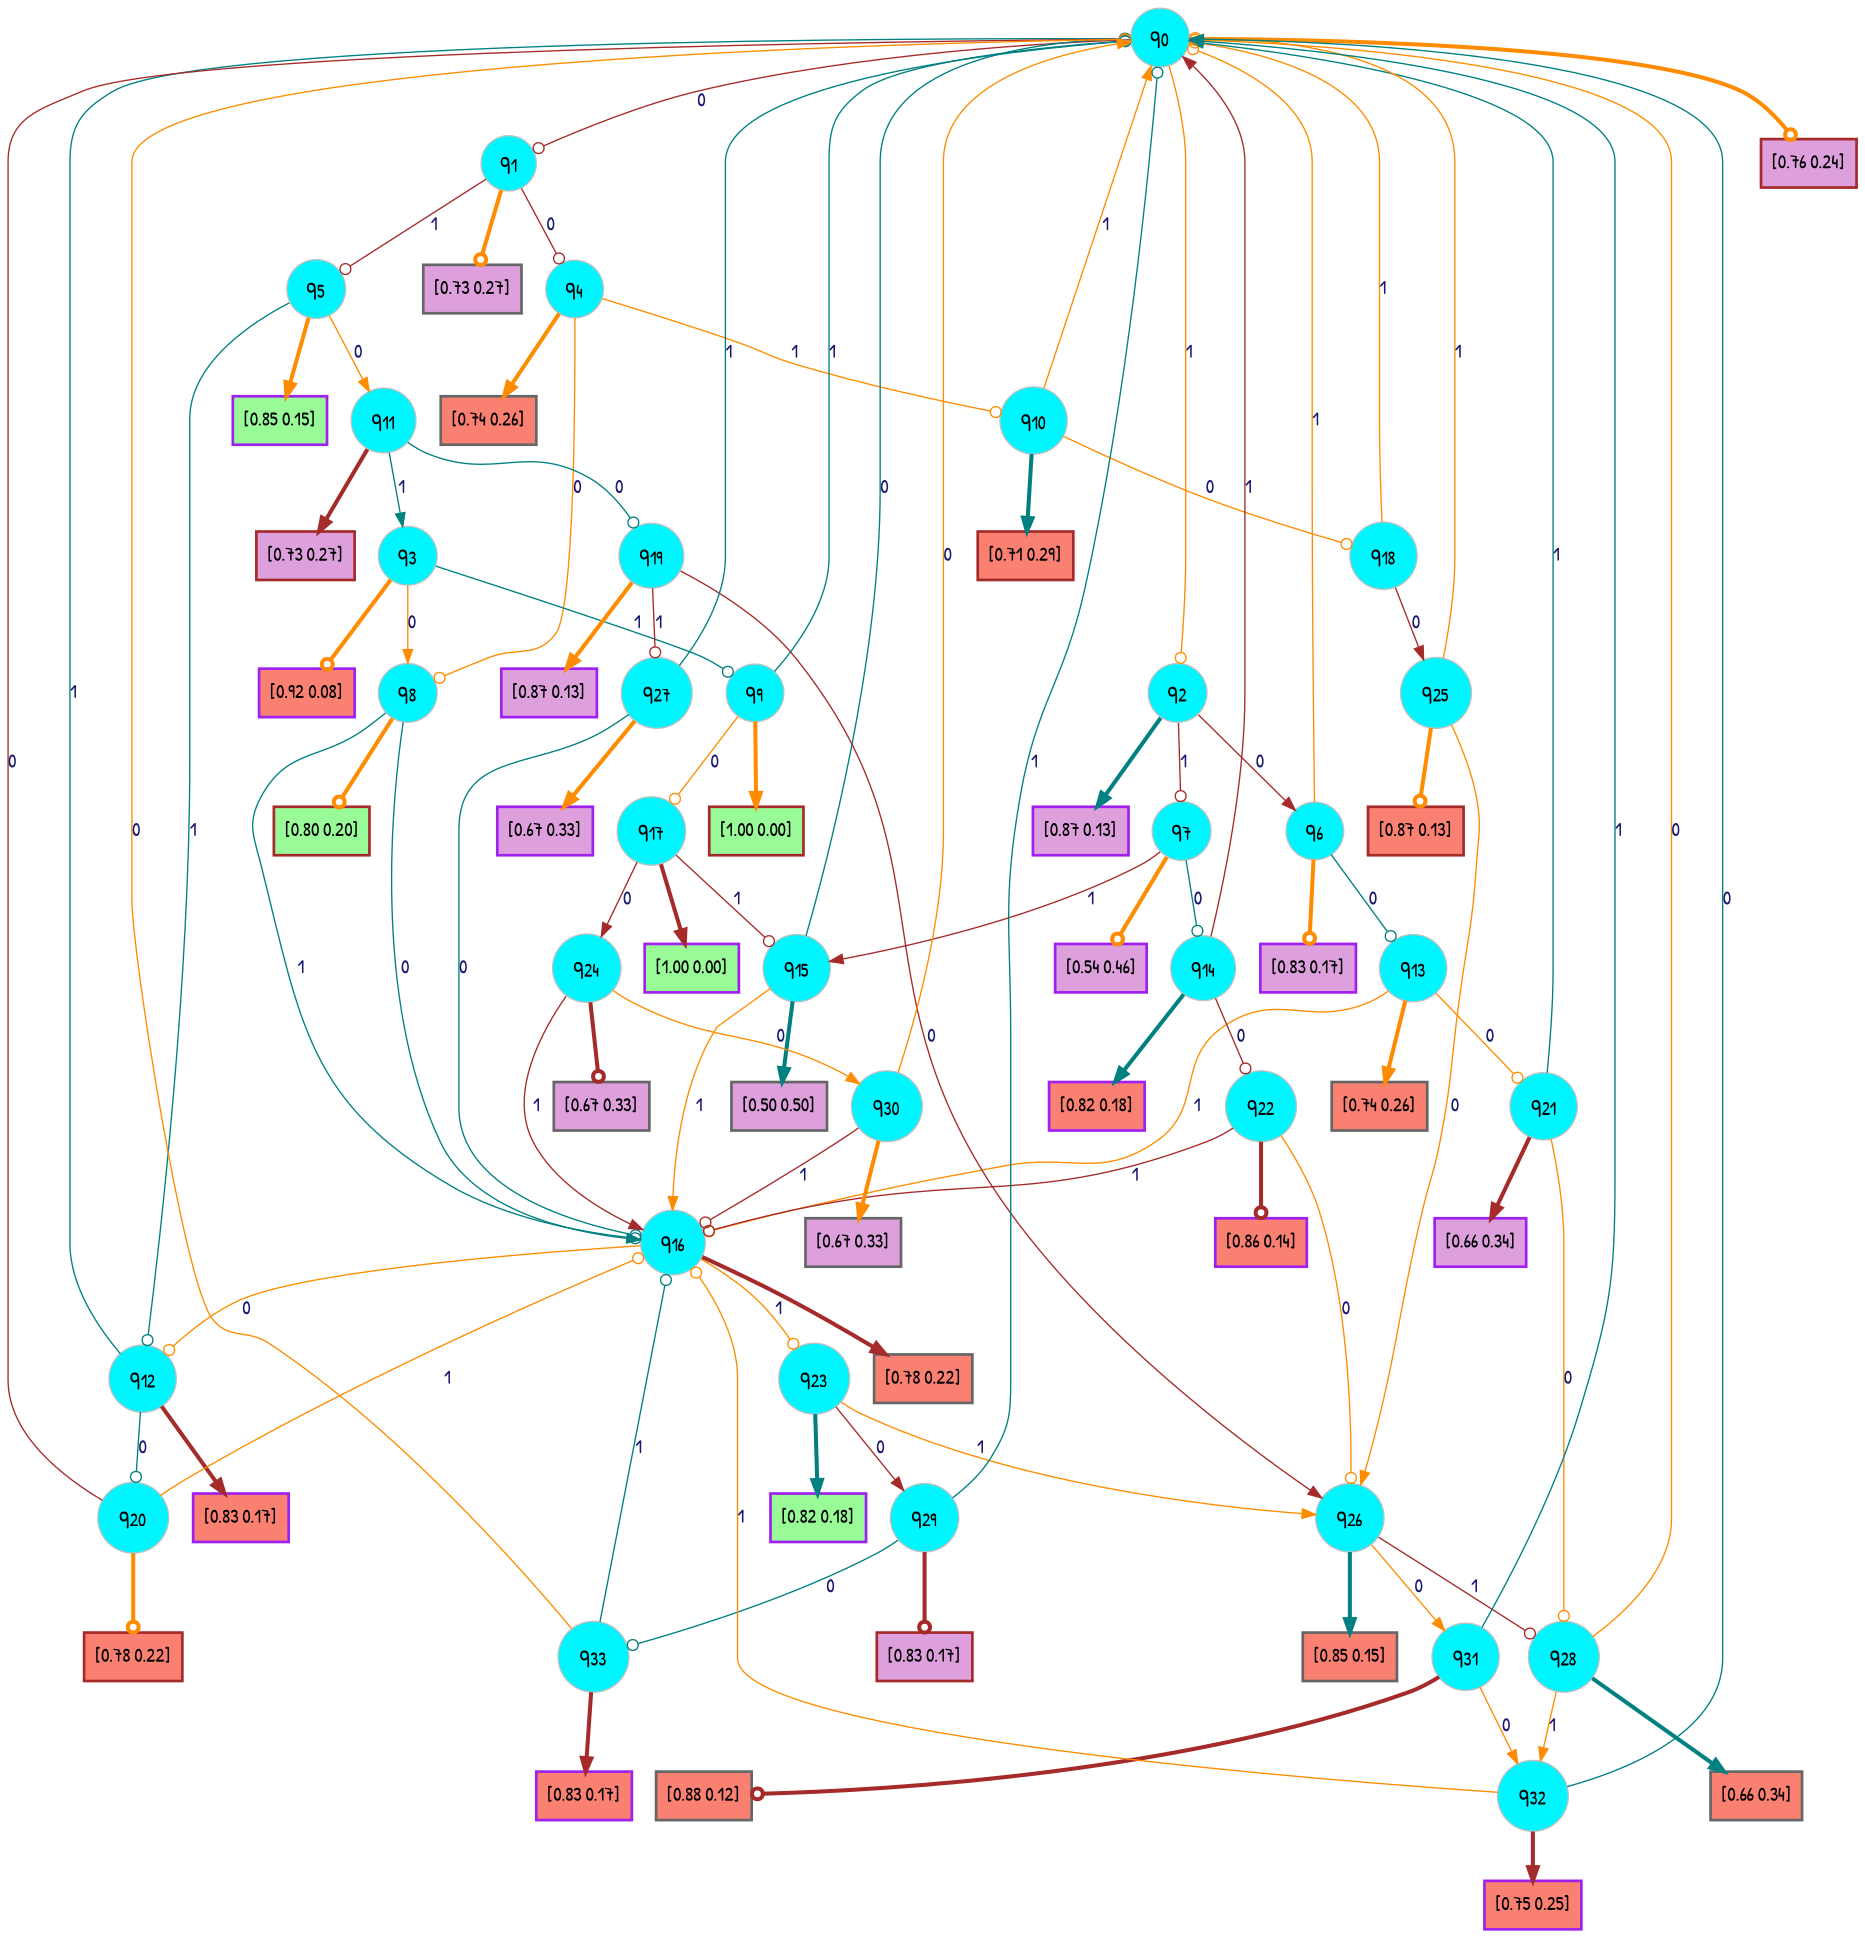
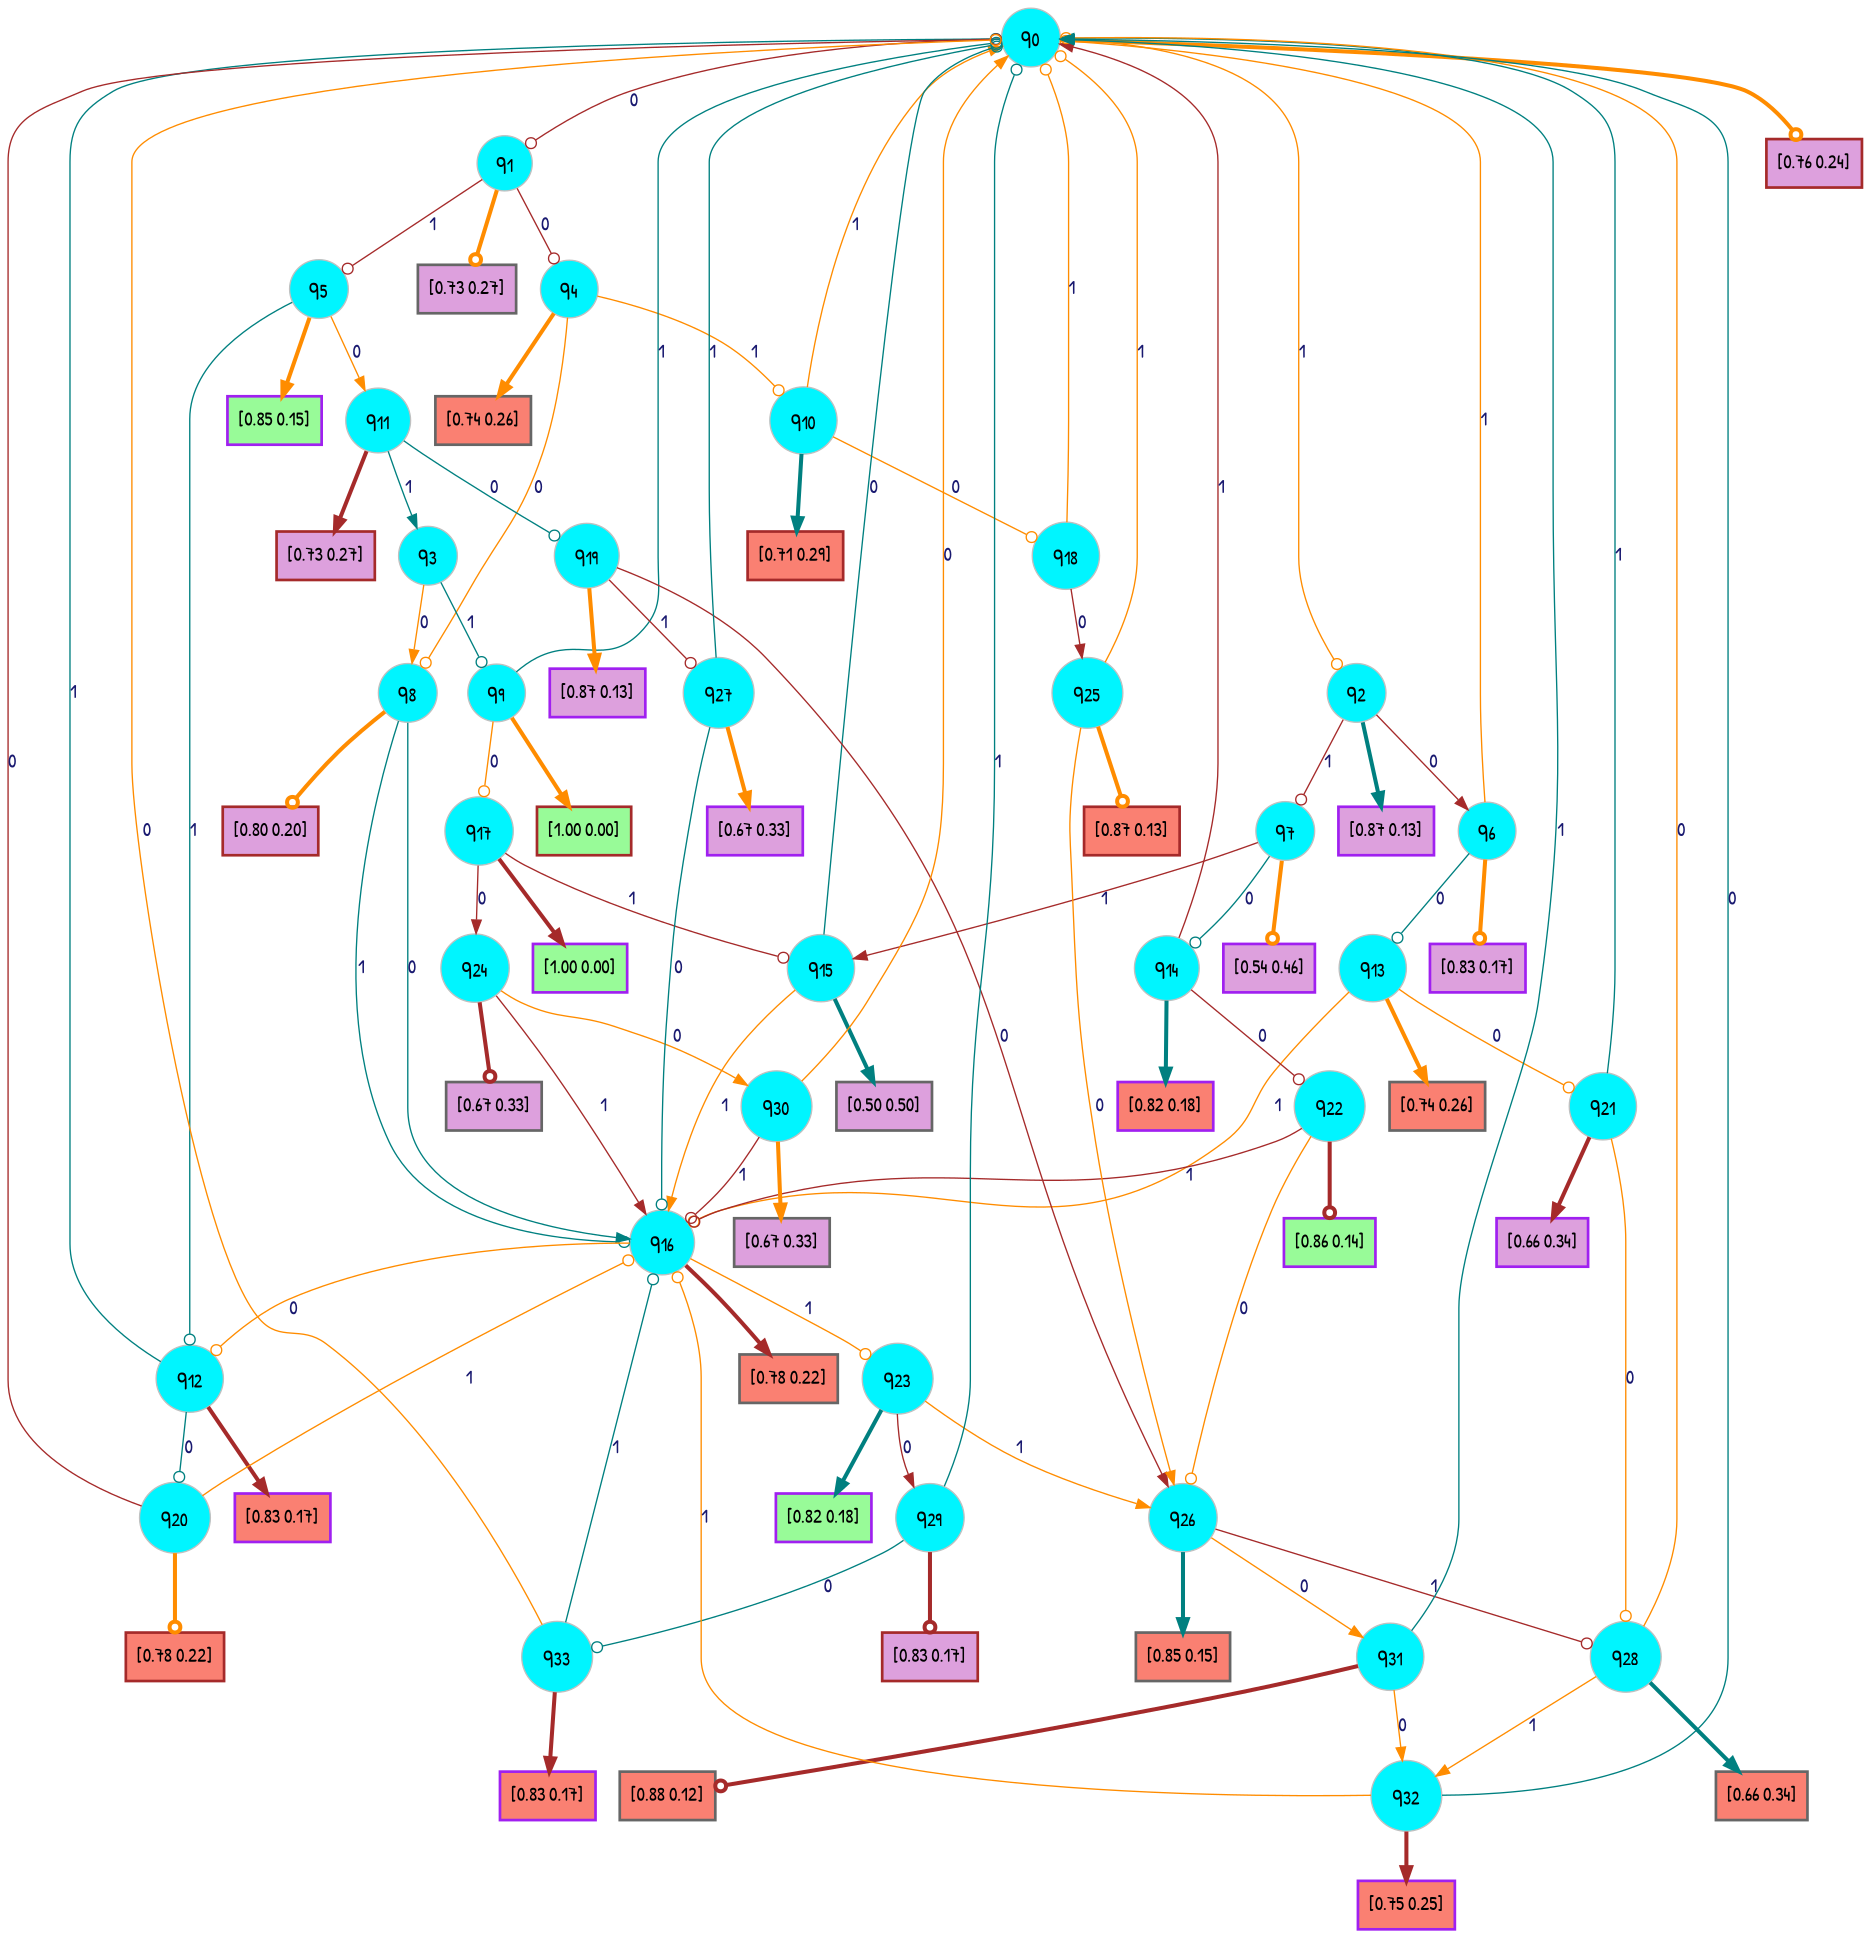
node "[0.92 0.08]": removed
node "[0.80 0.20]": fillcolor palegreen -> plum
node "[0.86 0.14]": fillcolor salmon -> palegreen
